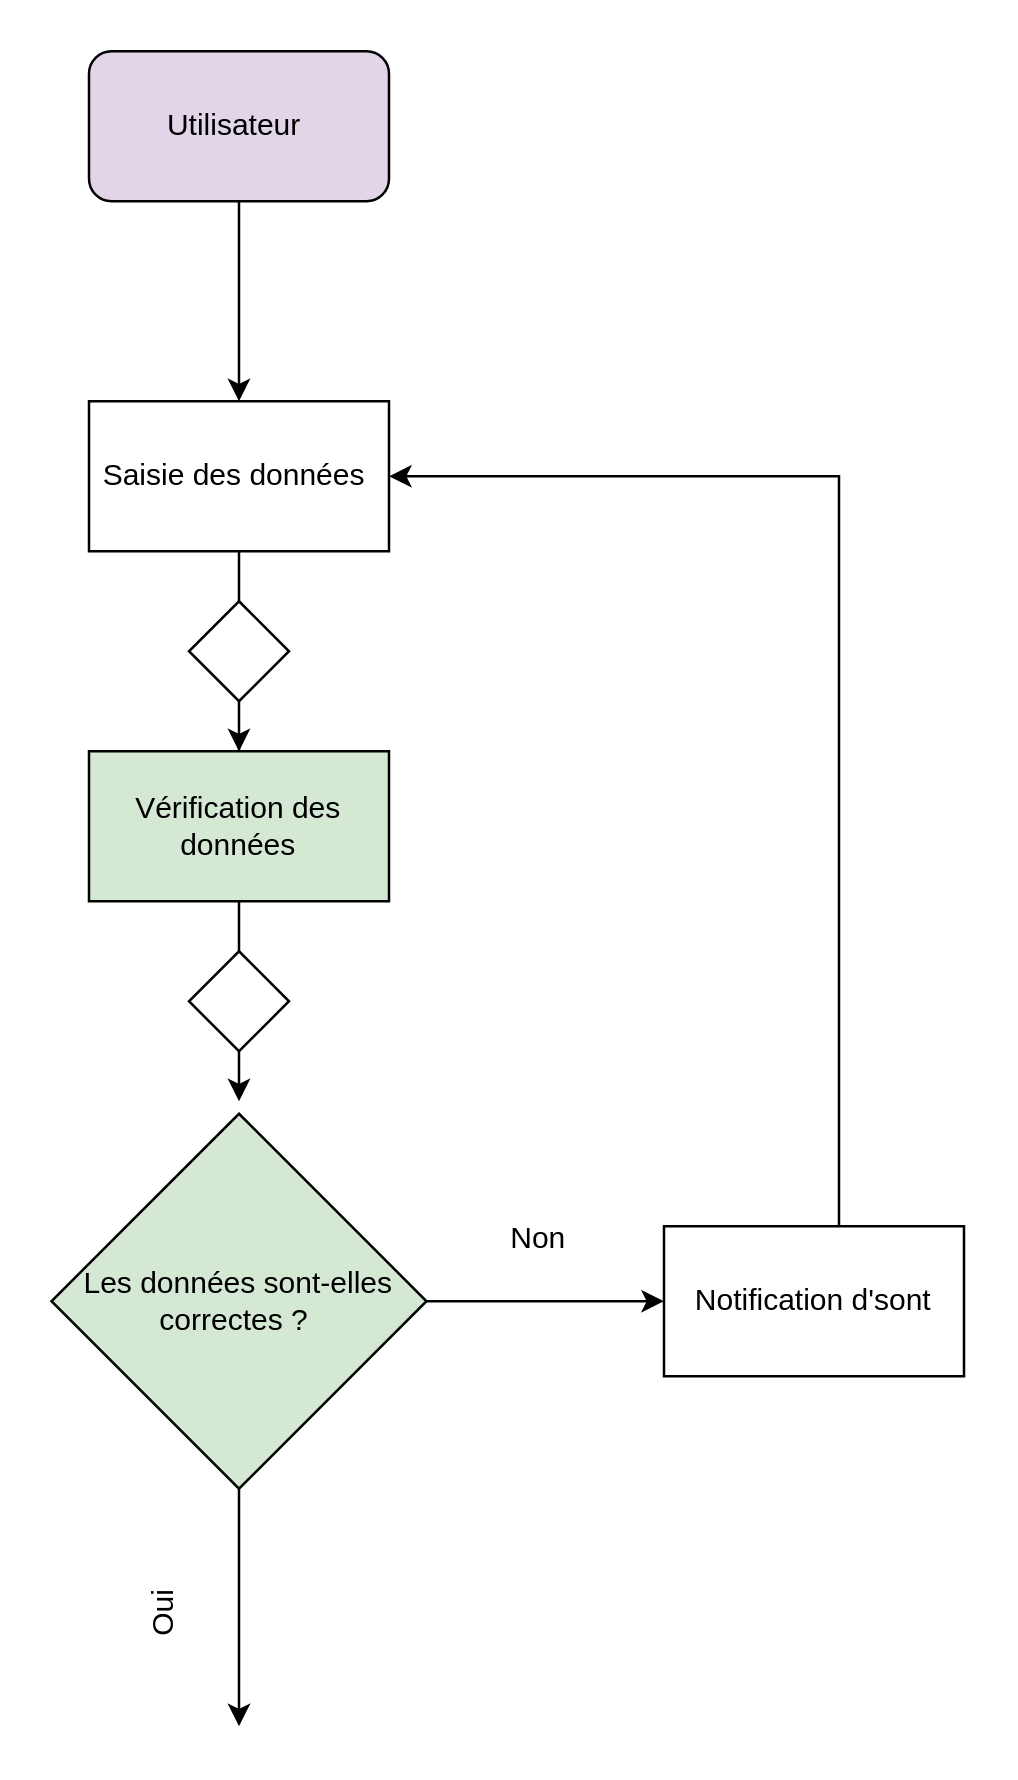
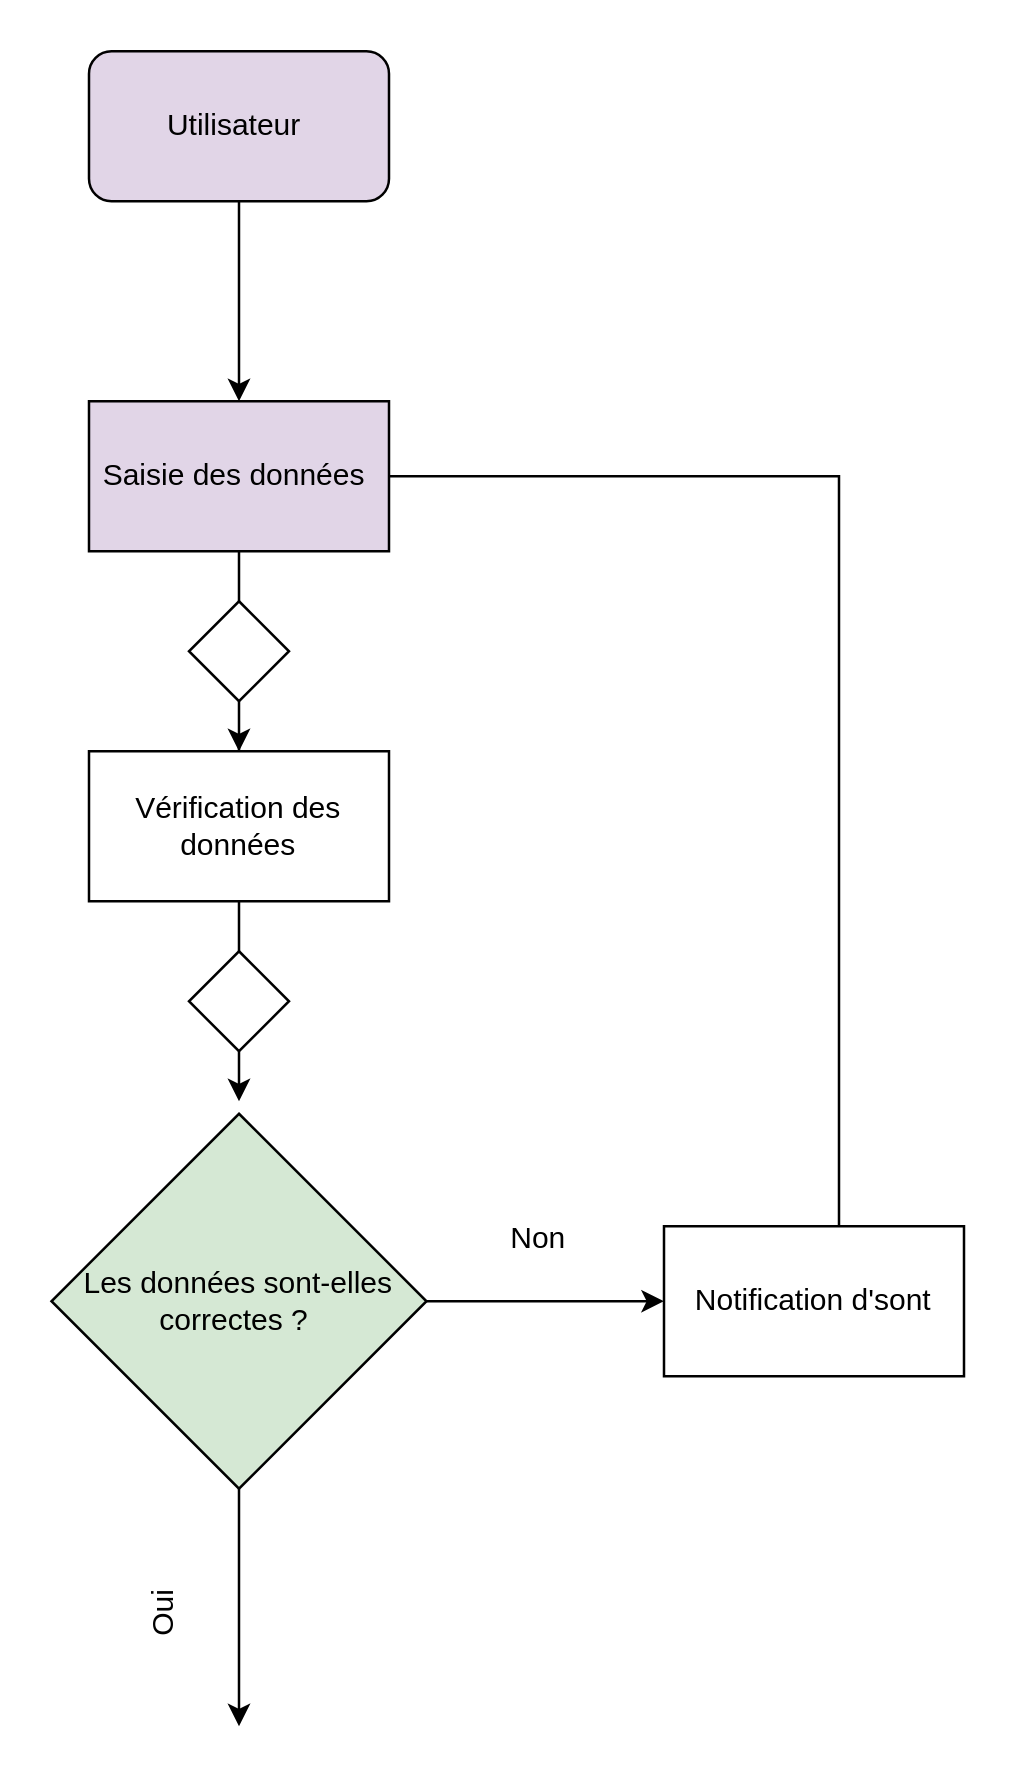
node "Saisie des données": fillcolor #ffffff -> #e1d5e7
edge "Notification d'sont" -> "Saisie des données": arrowhead classic -> none
node "Vérification des données": fillcolor #d5e8d4 -> #ffffff
